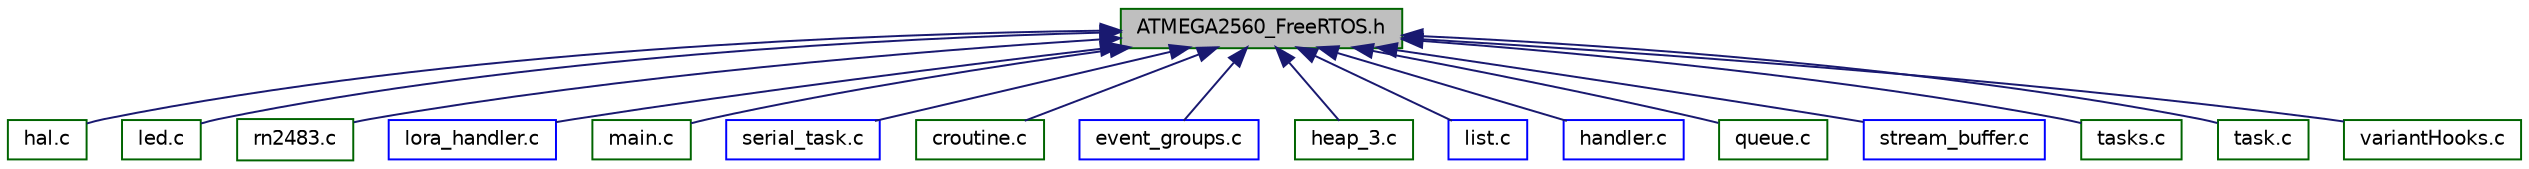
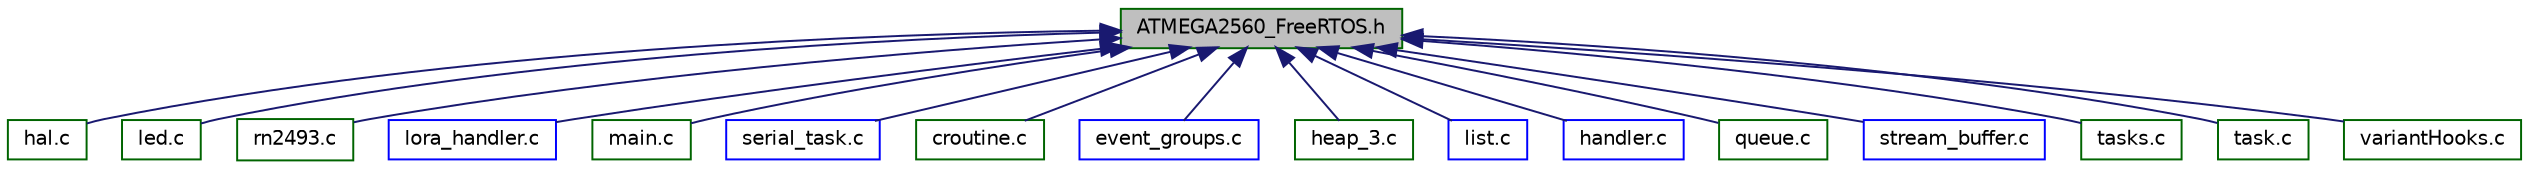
node "rn2483.c": label "rn2483.c" -> "rn2493.c"
